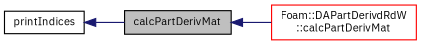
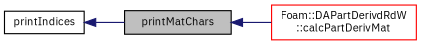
node "calcPartDerivMat": label "calcPartDerivMat" -> "printMatChars"
